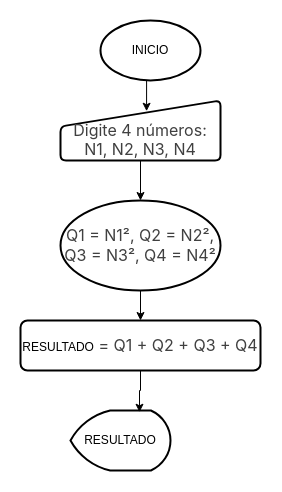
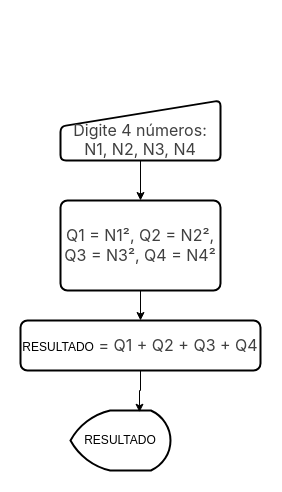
node "INICIO": removed
edge "INICIO" -> "Digite 4 números: N1, N2, N3, N4": removed
node "Q1 = N1², Q2 = N2², Q3 = N3², Q4 = N4²": shape ellipse -> rounded rectangle
